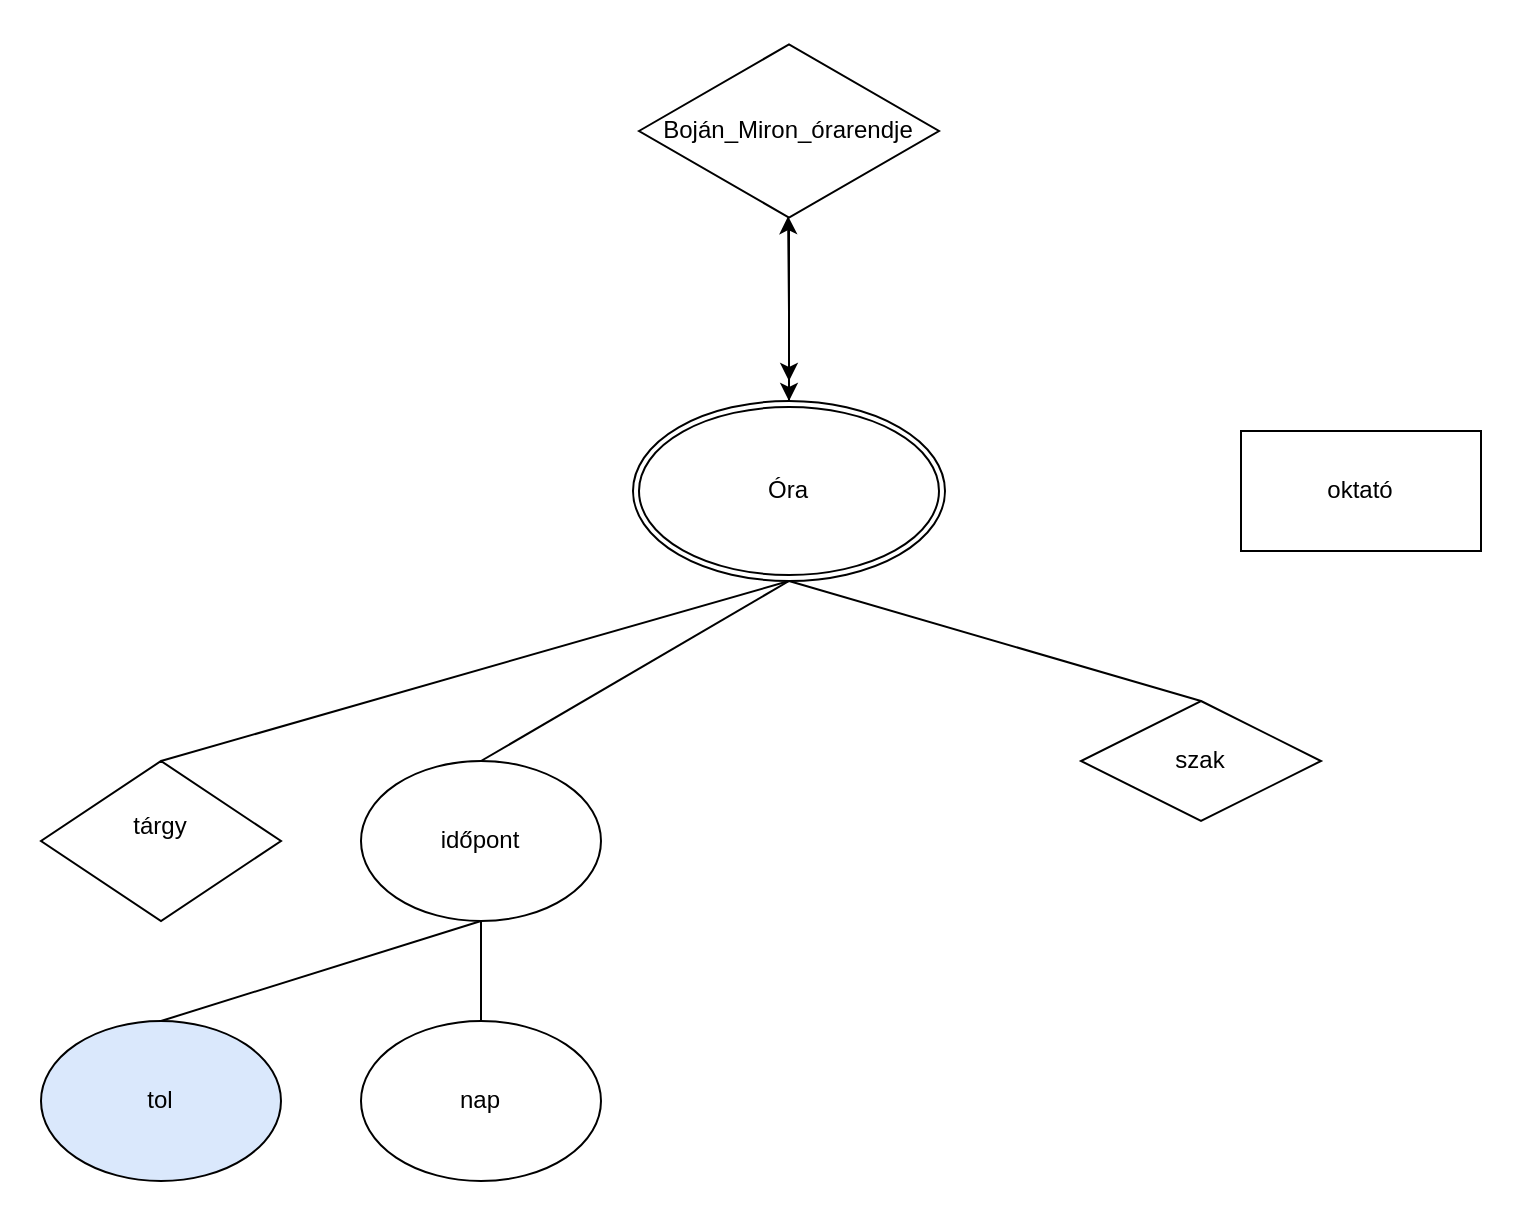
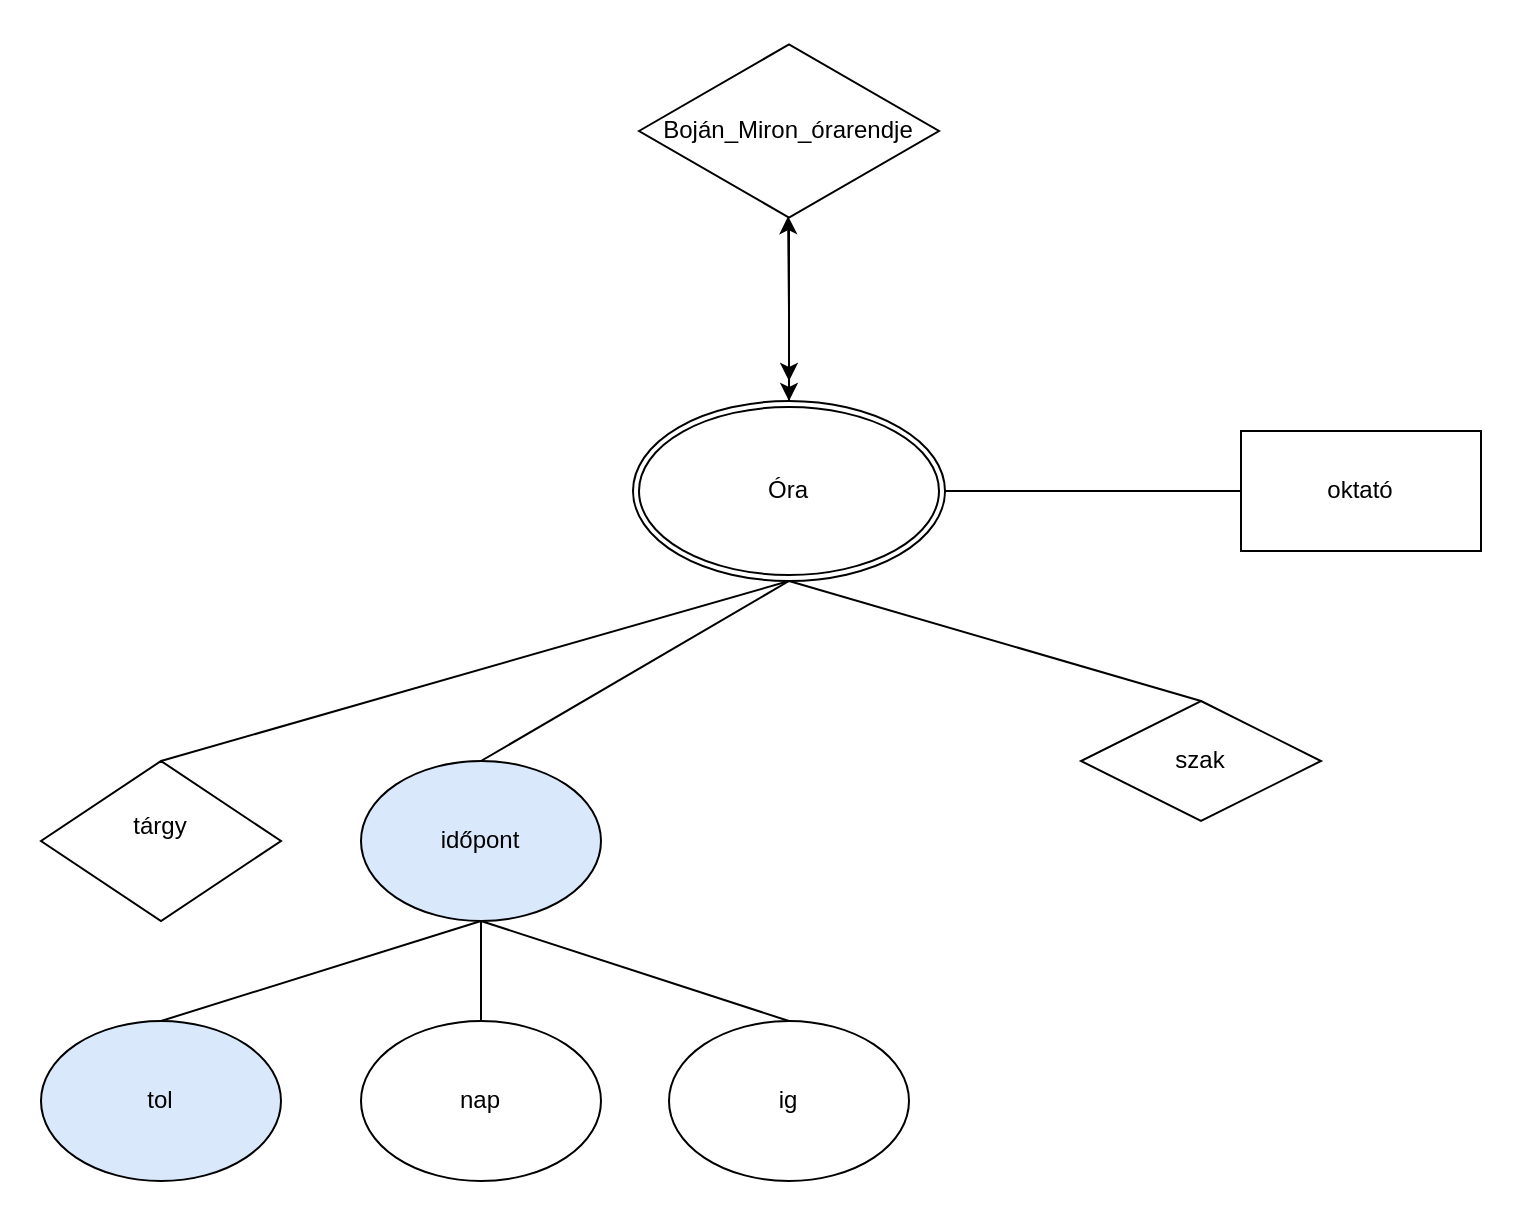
edge "Óra" -- "oktató": added
node "időpont": fillcolor #ffffff -> #dae8fc
edge "időpont" -- "ig": added
node "ig": added
